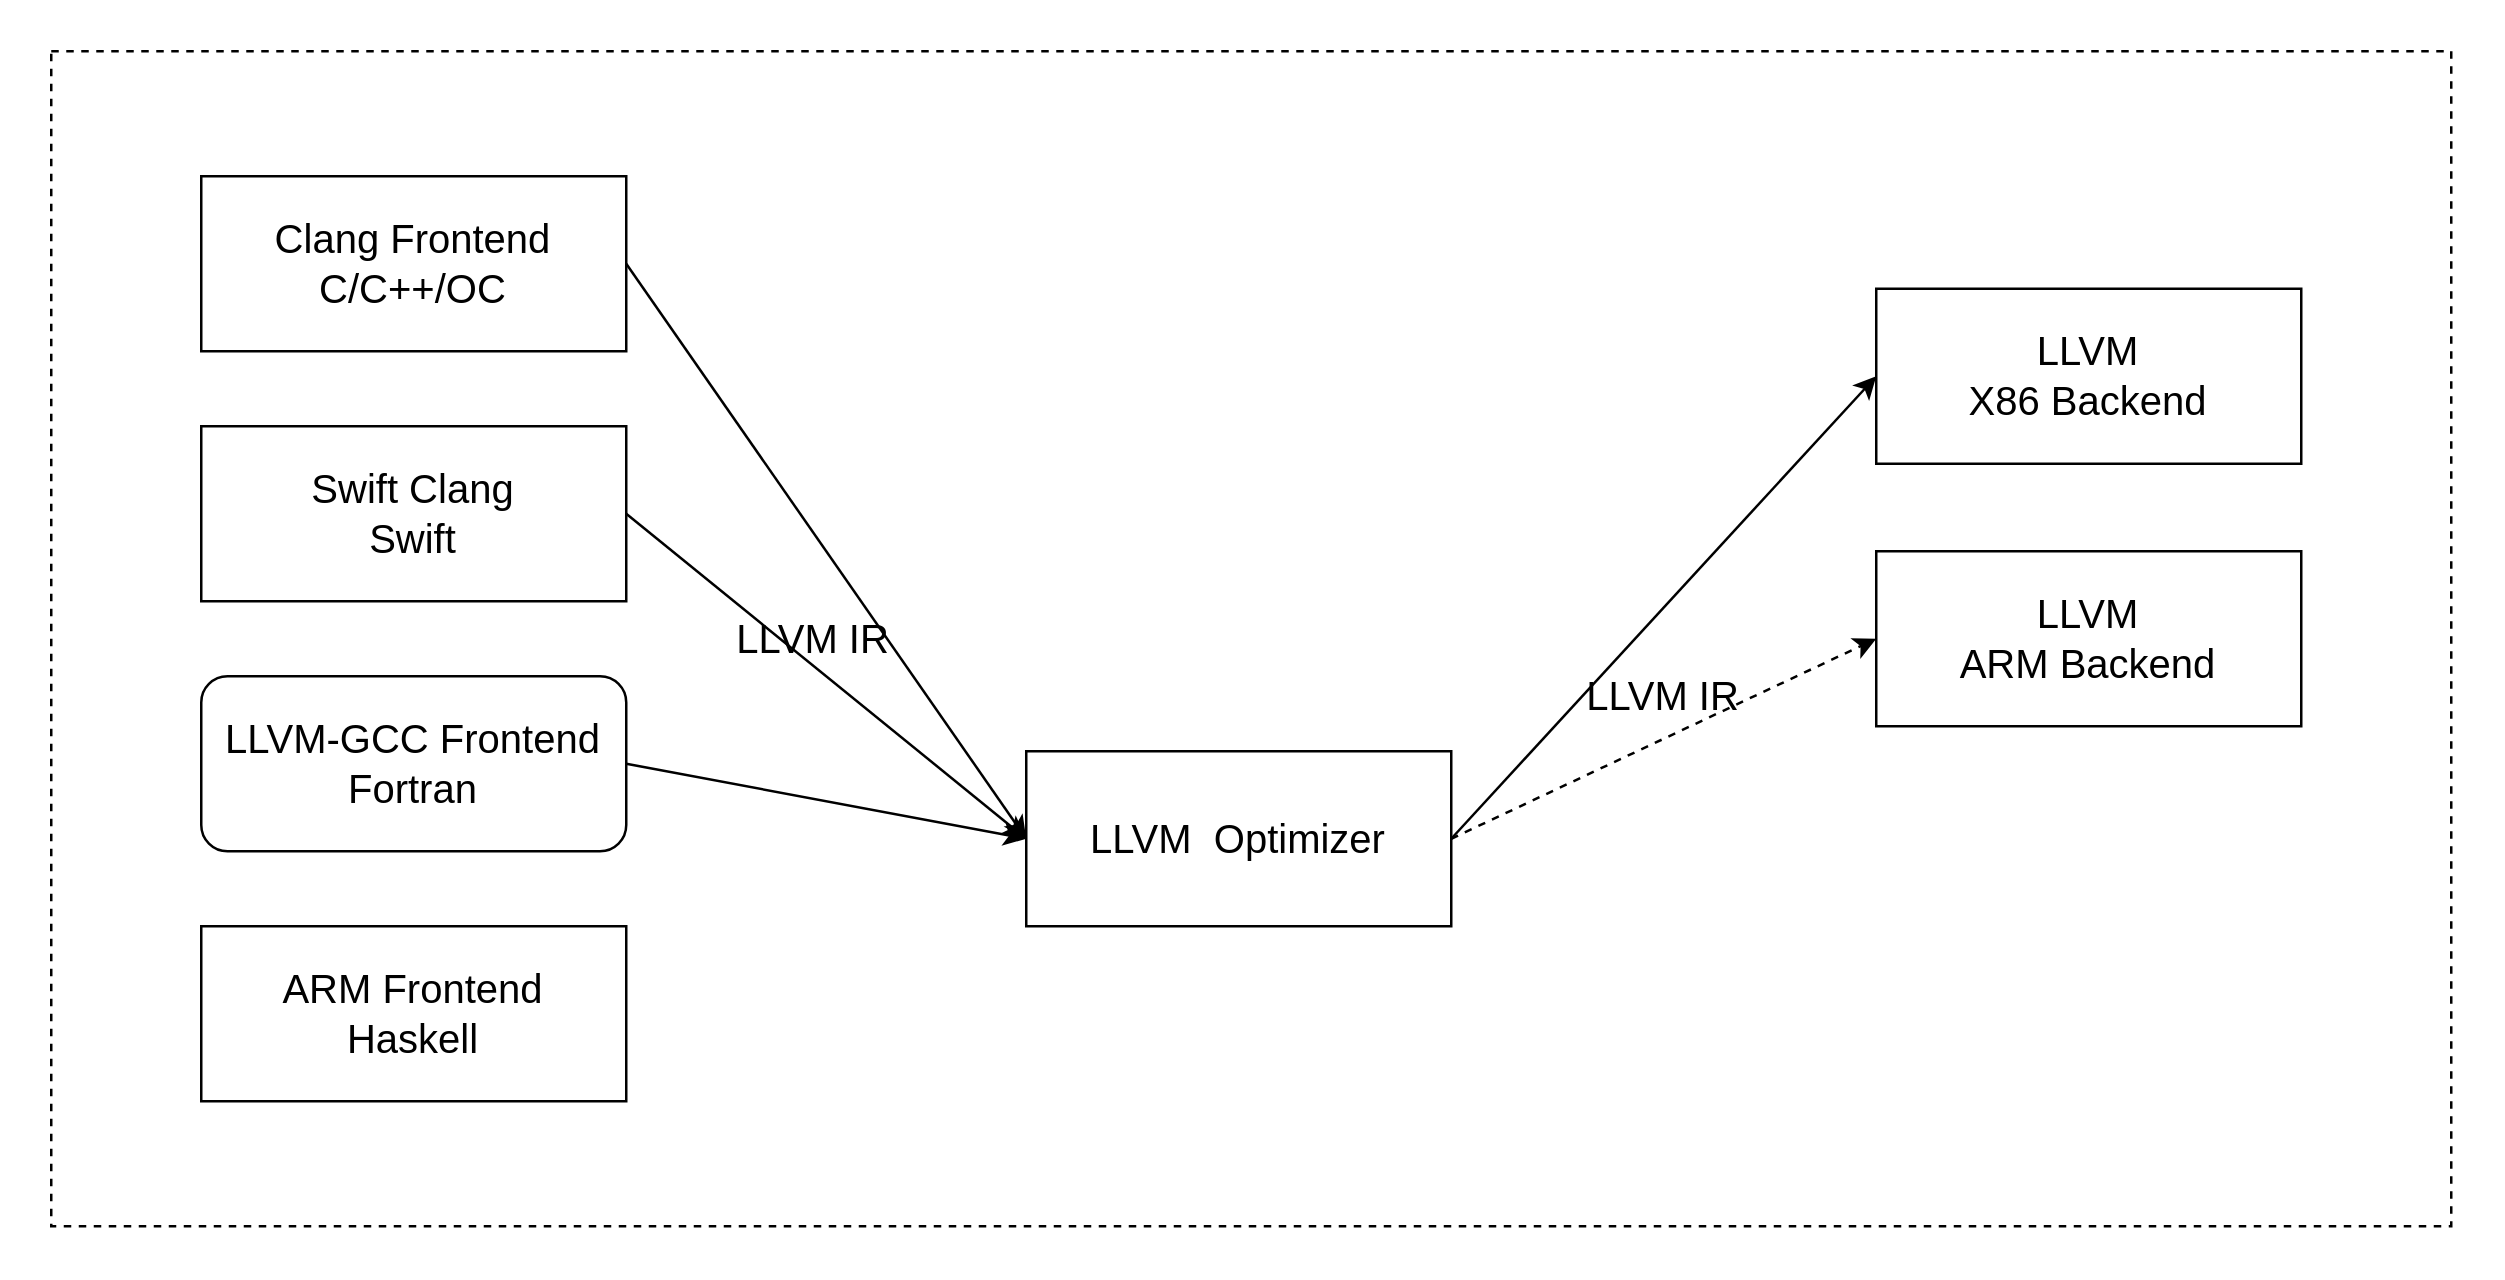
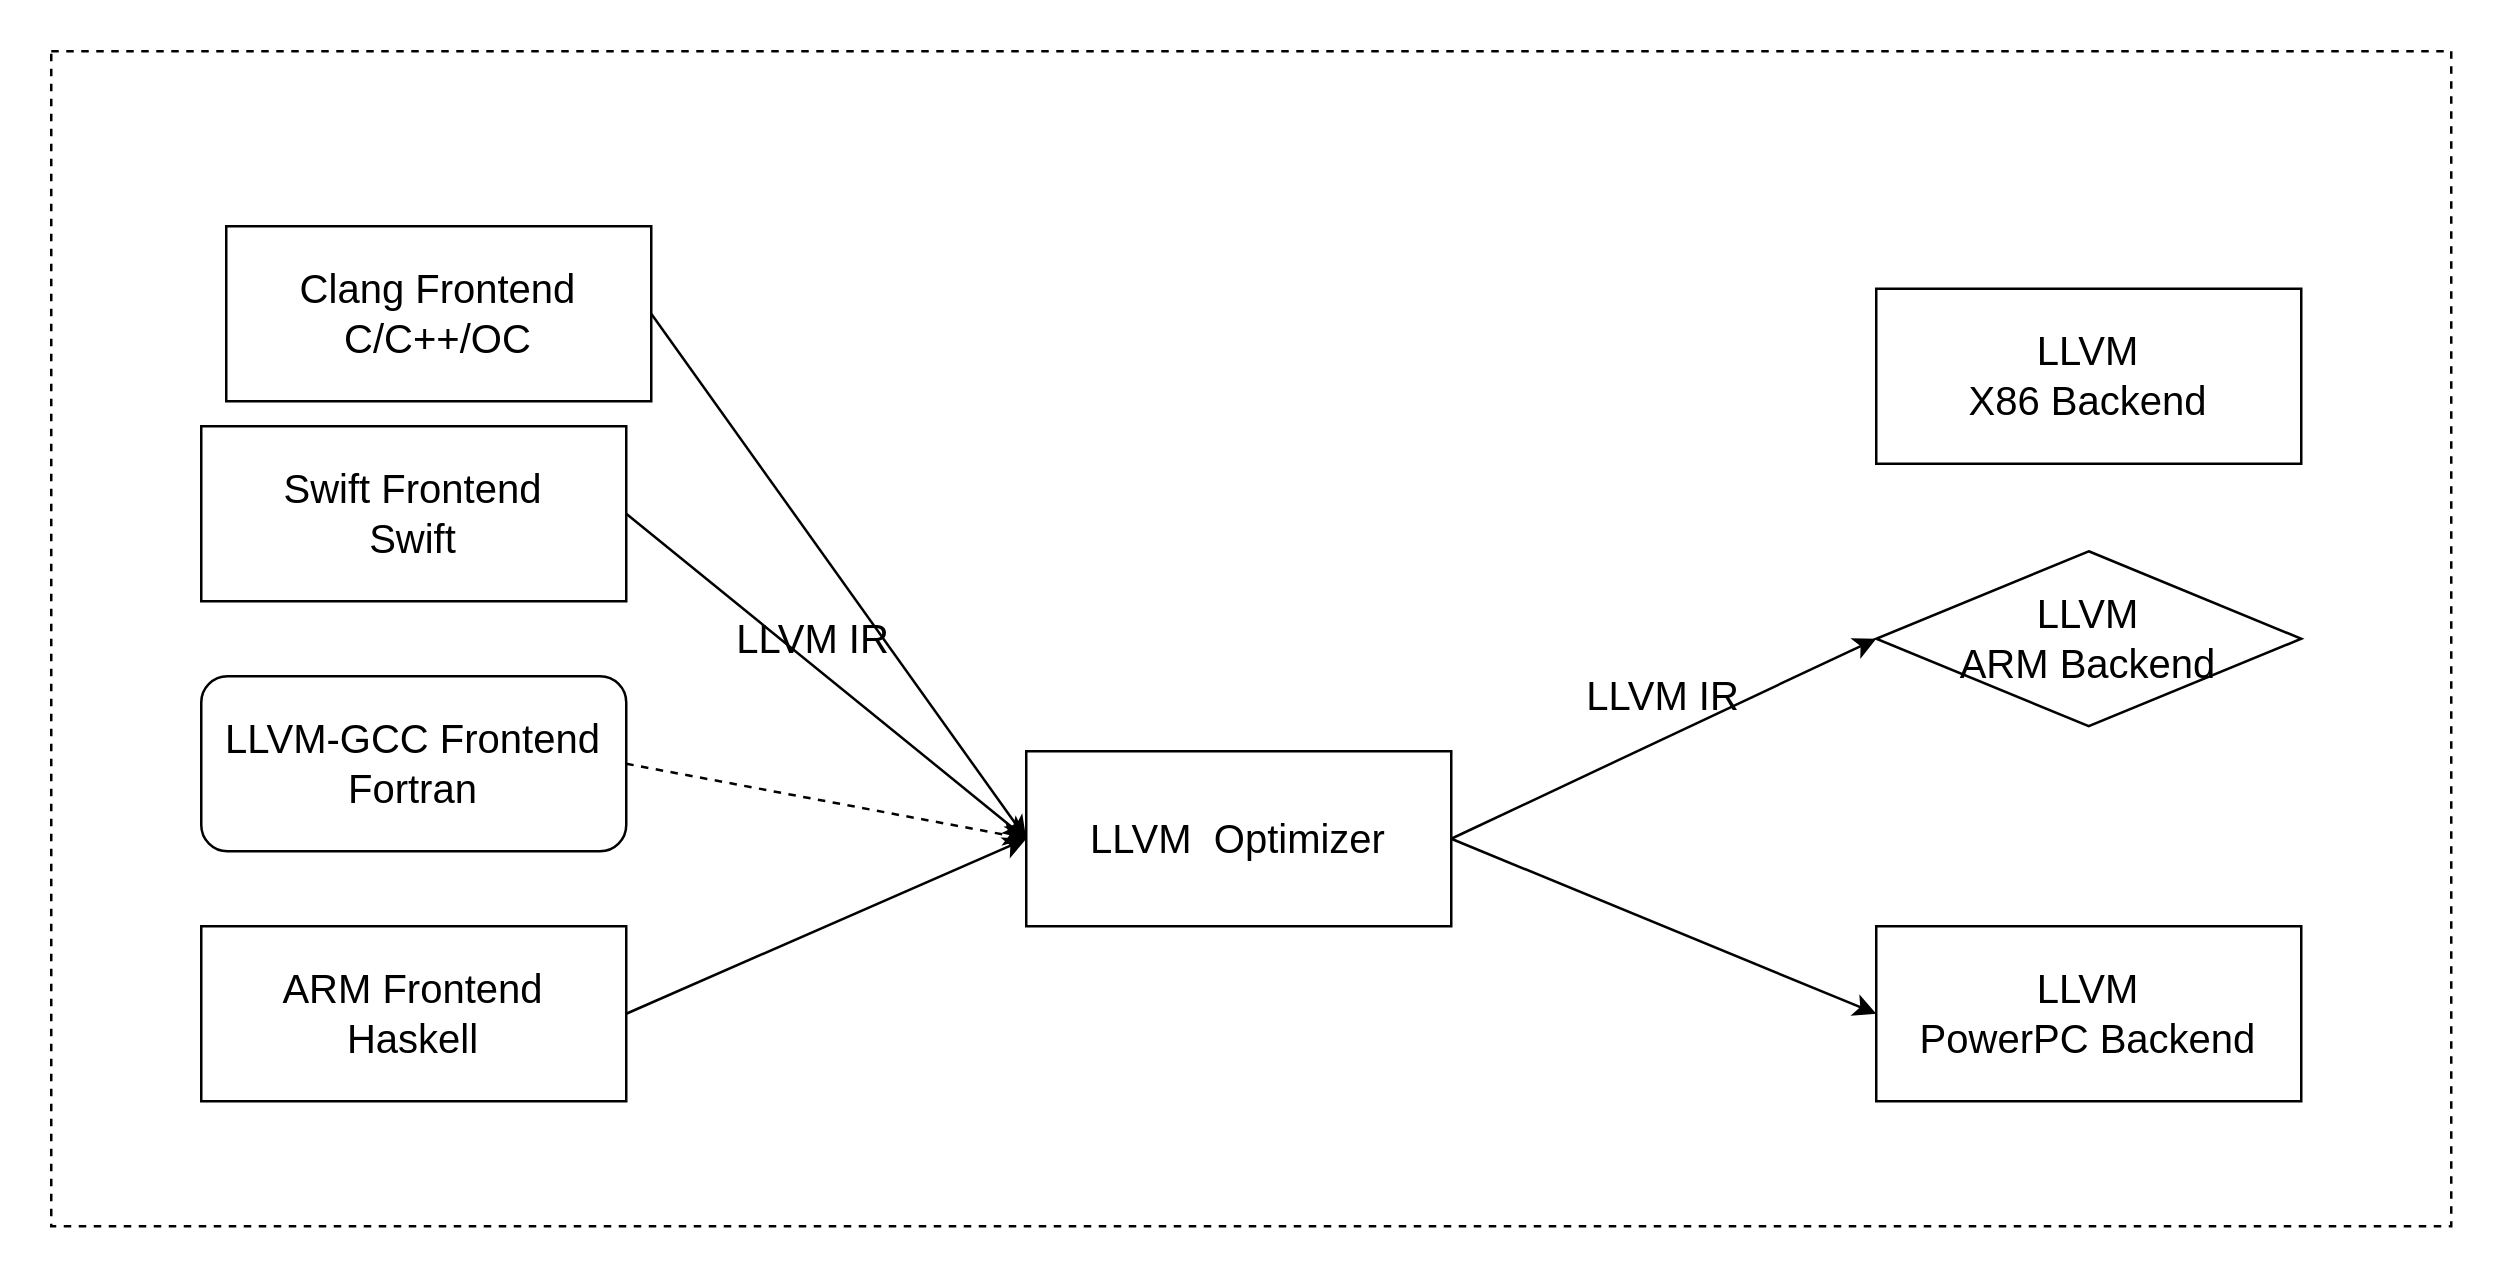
node "Clang FrontendC/C++/OC": moved (414, 264) -> (439, 314)
node "Swift ClangSwift": label "Swift ClangSwift" -> "Swift FrontendSwift"
edge "LLVM Optimizer" -> "LLVM X86 Backend": removed
node "LLVM ARM Backend": shape rectangle -> diamond
edge "LLVM Optimizer" -> "LLVM ARM Backend": style dashed -> solid
edge "LLVM-GCC FrontendFortran" -> "LLVM Optimizer": style solid -> dashed
edge "LLVM Optimizer" -> "LLVM PowerPC Backend": added
edge "ARM FrontendHaskell" -> "LLVM Optimizer": added
node "LLVM PowerPC Backend": added
